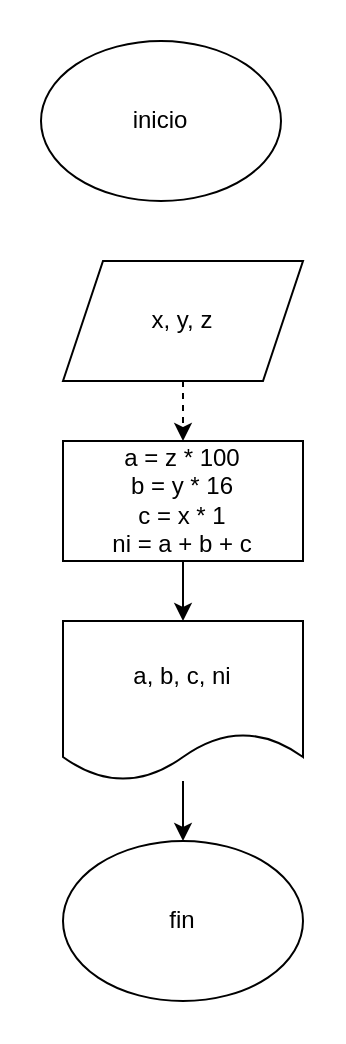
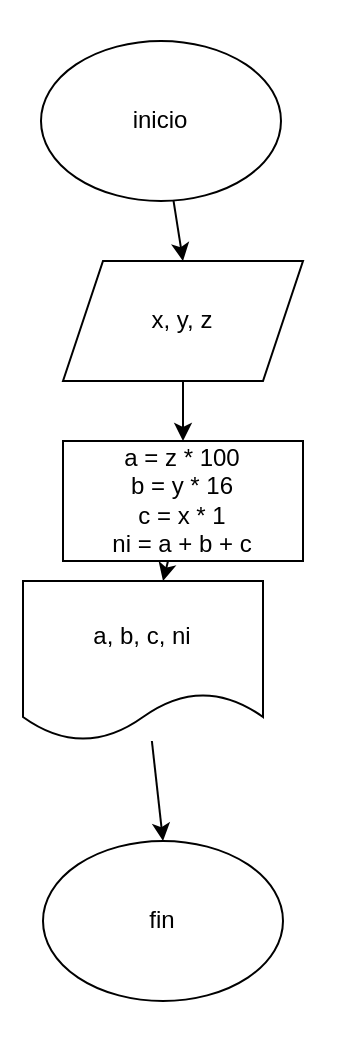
edge "inicio" -> "x, y, z": added
edge "x, y, z" -> "a = z * 100 b = y * 16 c = x * 1 ni = a + b + c": style dashed -> solid
node "a, b, c, ni": moved (183, 701) -> (143, 661)
node "fin": moved (183, 921) -> (163, 921)
